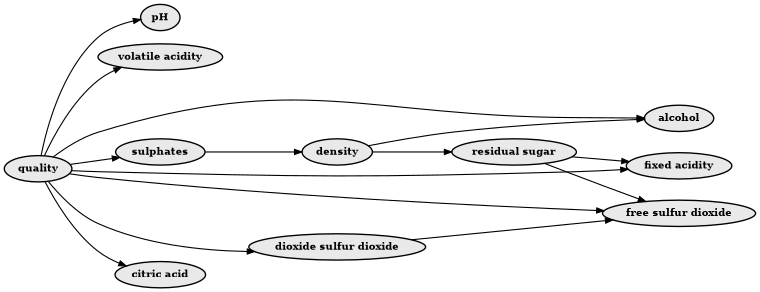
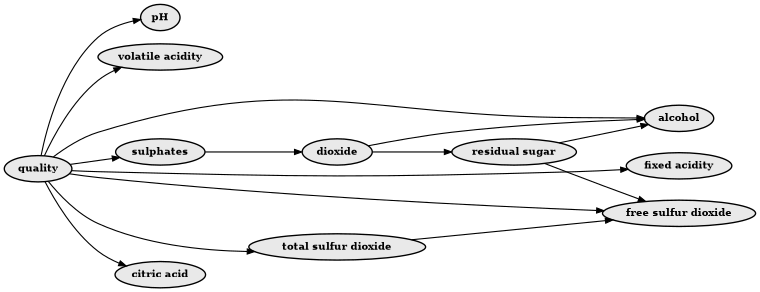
node "density": label "density" -> "dioxide"
edge "residual sugar" -> "fixed acidity": now "residual sugar" -> "alcohol"
node "dioxide sulfur dioxide": label "dioxide sulfur dioxide" -> "total sulfur dioxide"
